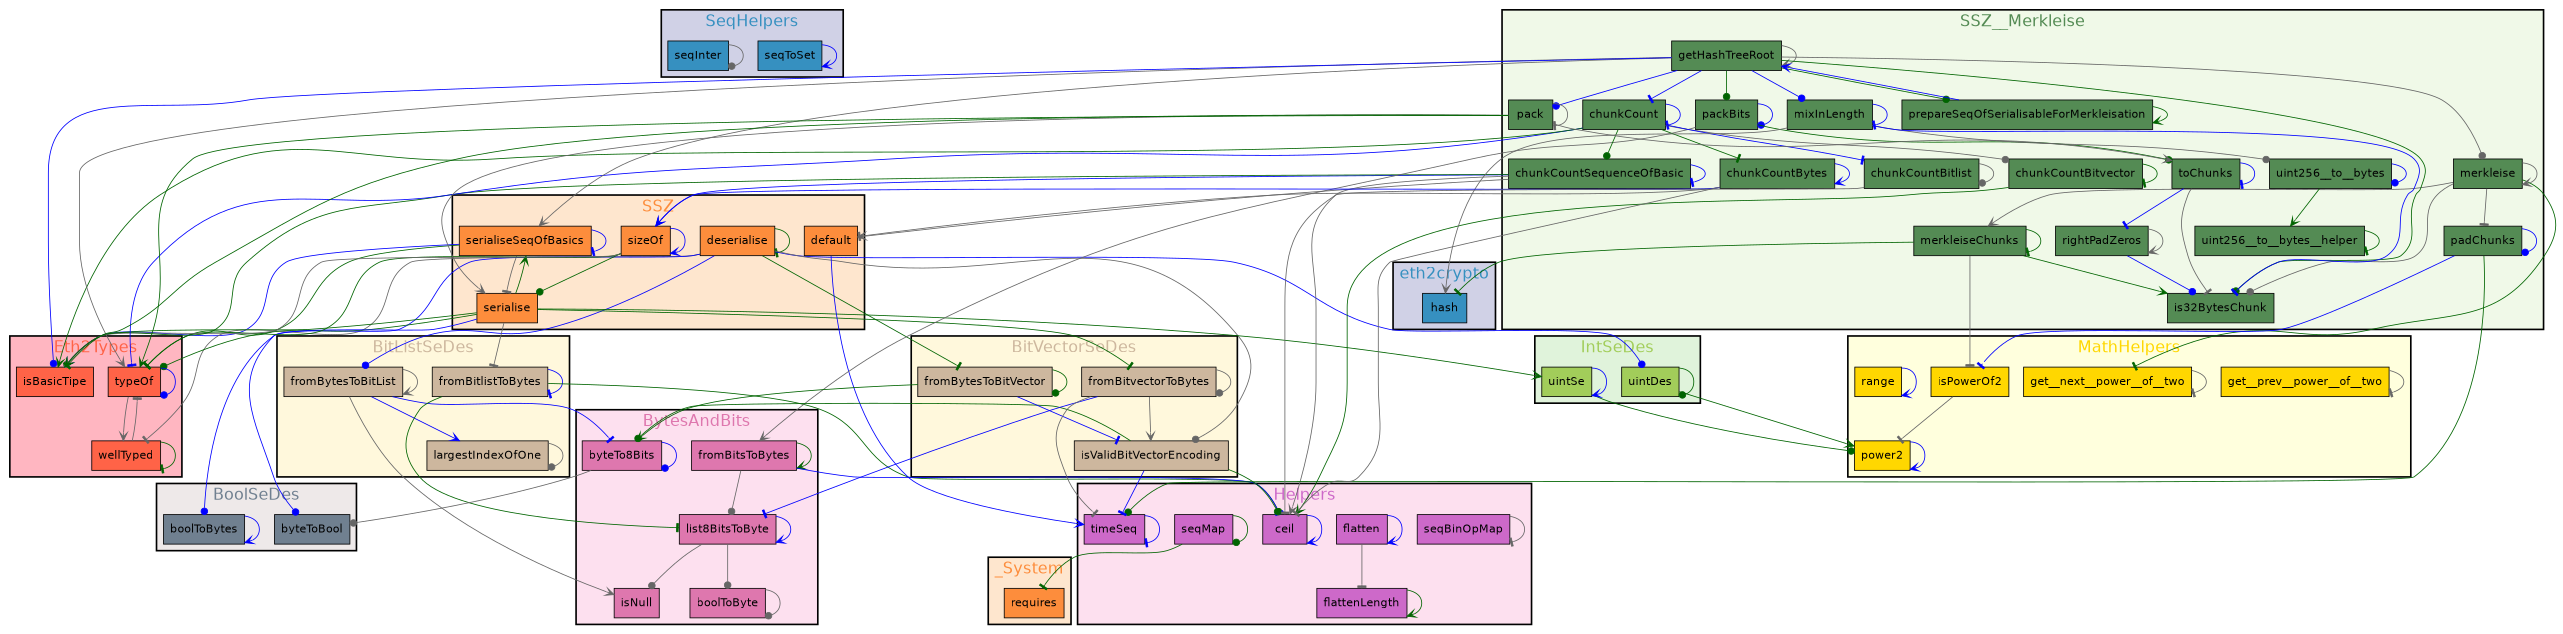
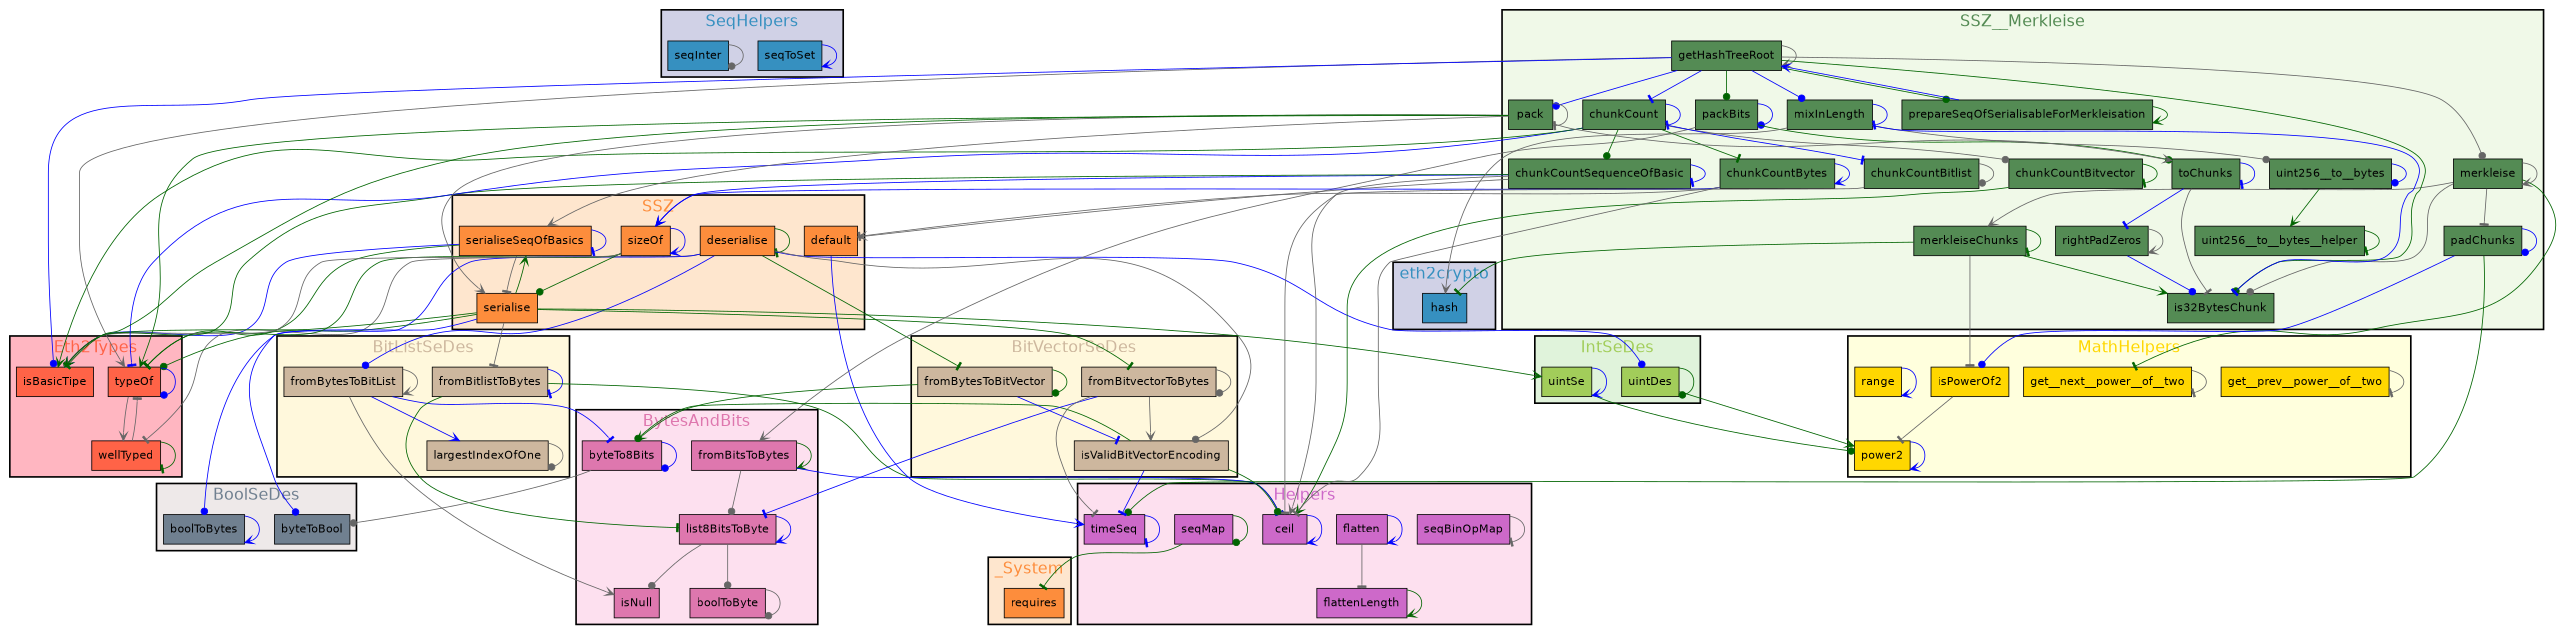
edge "getHashTreeRoot" -> "serialiseSeqOfBasics": now "pack" -> "serialiseSeqOfBasics"
edge "padChunks" -> "isPowerOf2": arrowhead tee -> dot
edge "fromBitlistToBytes" -> "ceil": arrowhead dot -> tee
